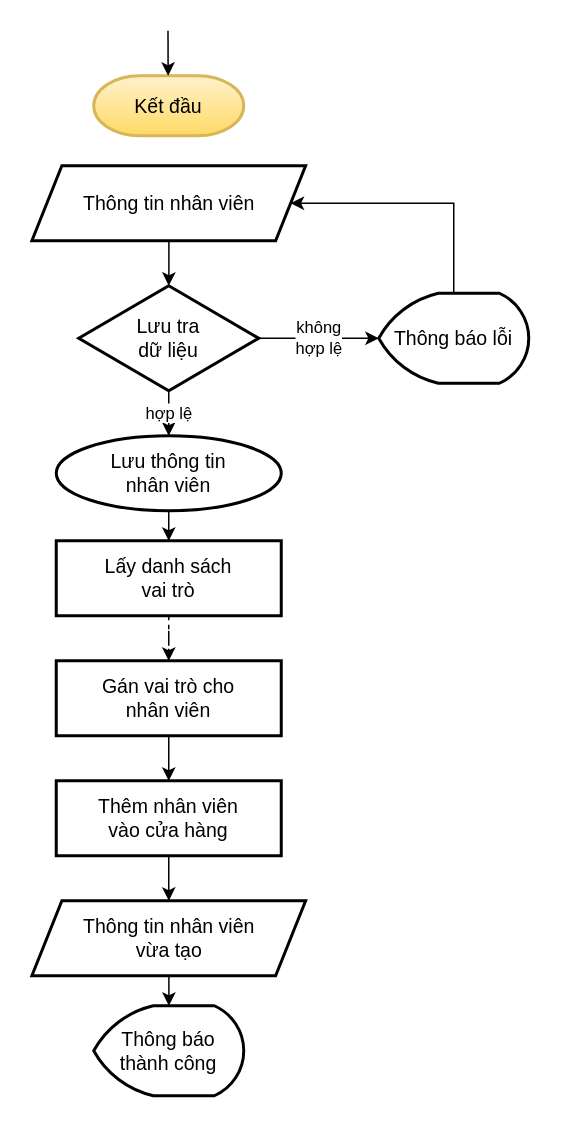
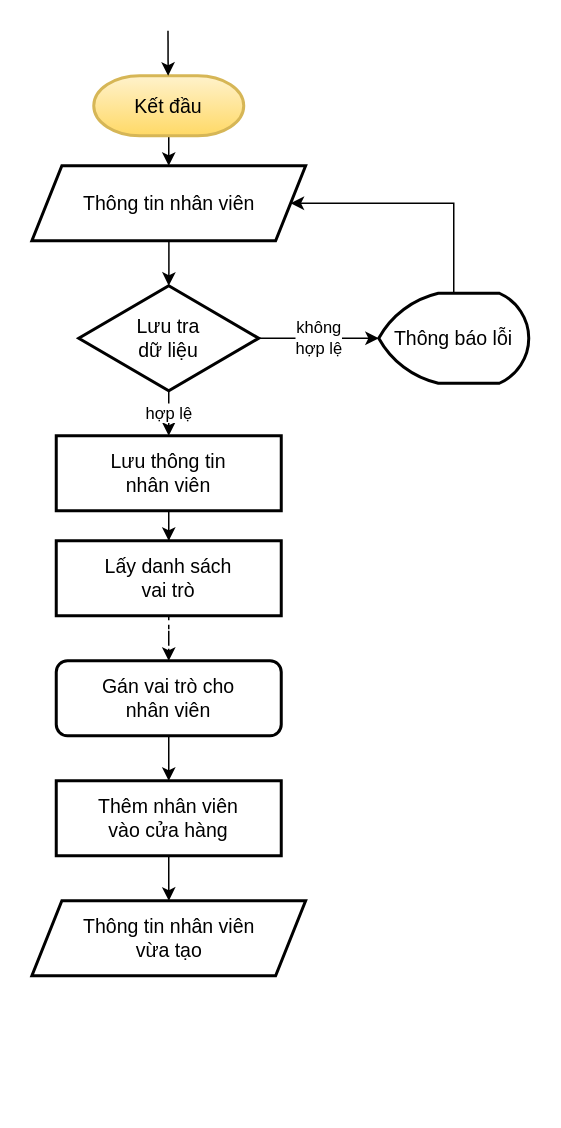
edge "Kết đầu" -> "Thông tin nhân viên": added
node "Lưu thông tin nhân viên": shape ellipse -> rectangle
node "Gán vai trò cho nhân viên": shape rectangle -> rounded rectangle
edge "Thông tin nhân viên vừa tạo" -> "Thông báo thành công": removed
node "Thông báo thành công": removed
